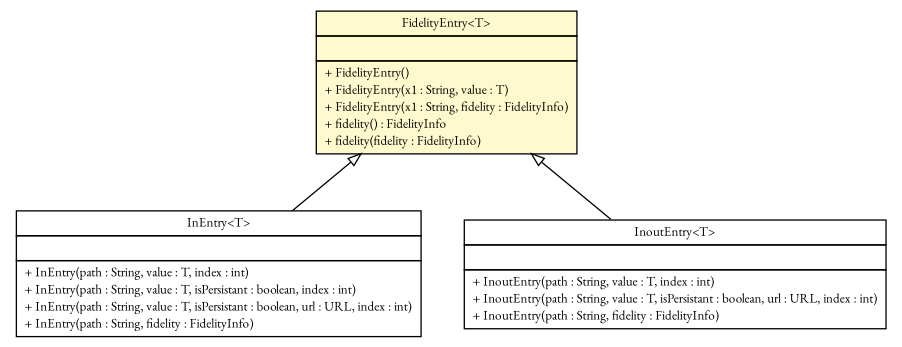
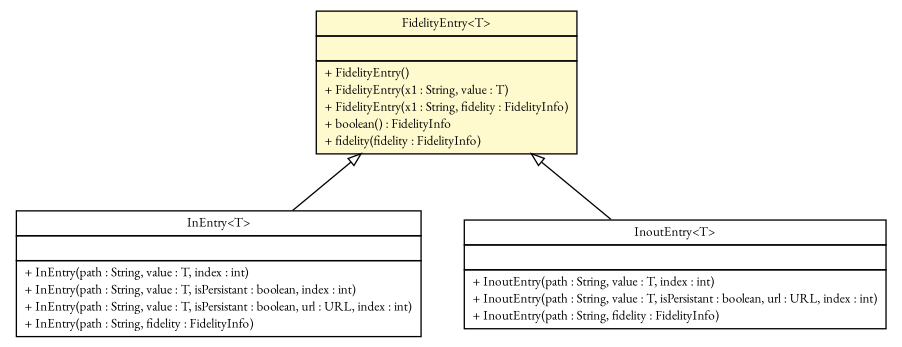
node "FidelityEntry<T>": text "+ fidelity() : FidelityInfo" -> "+ boolean() : FidelityInfo"
